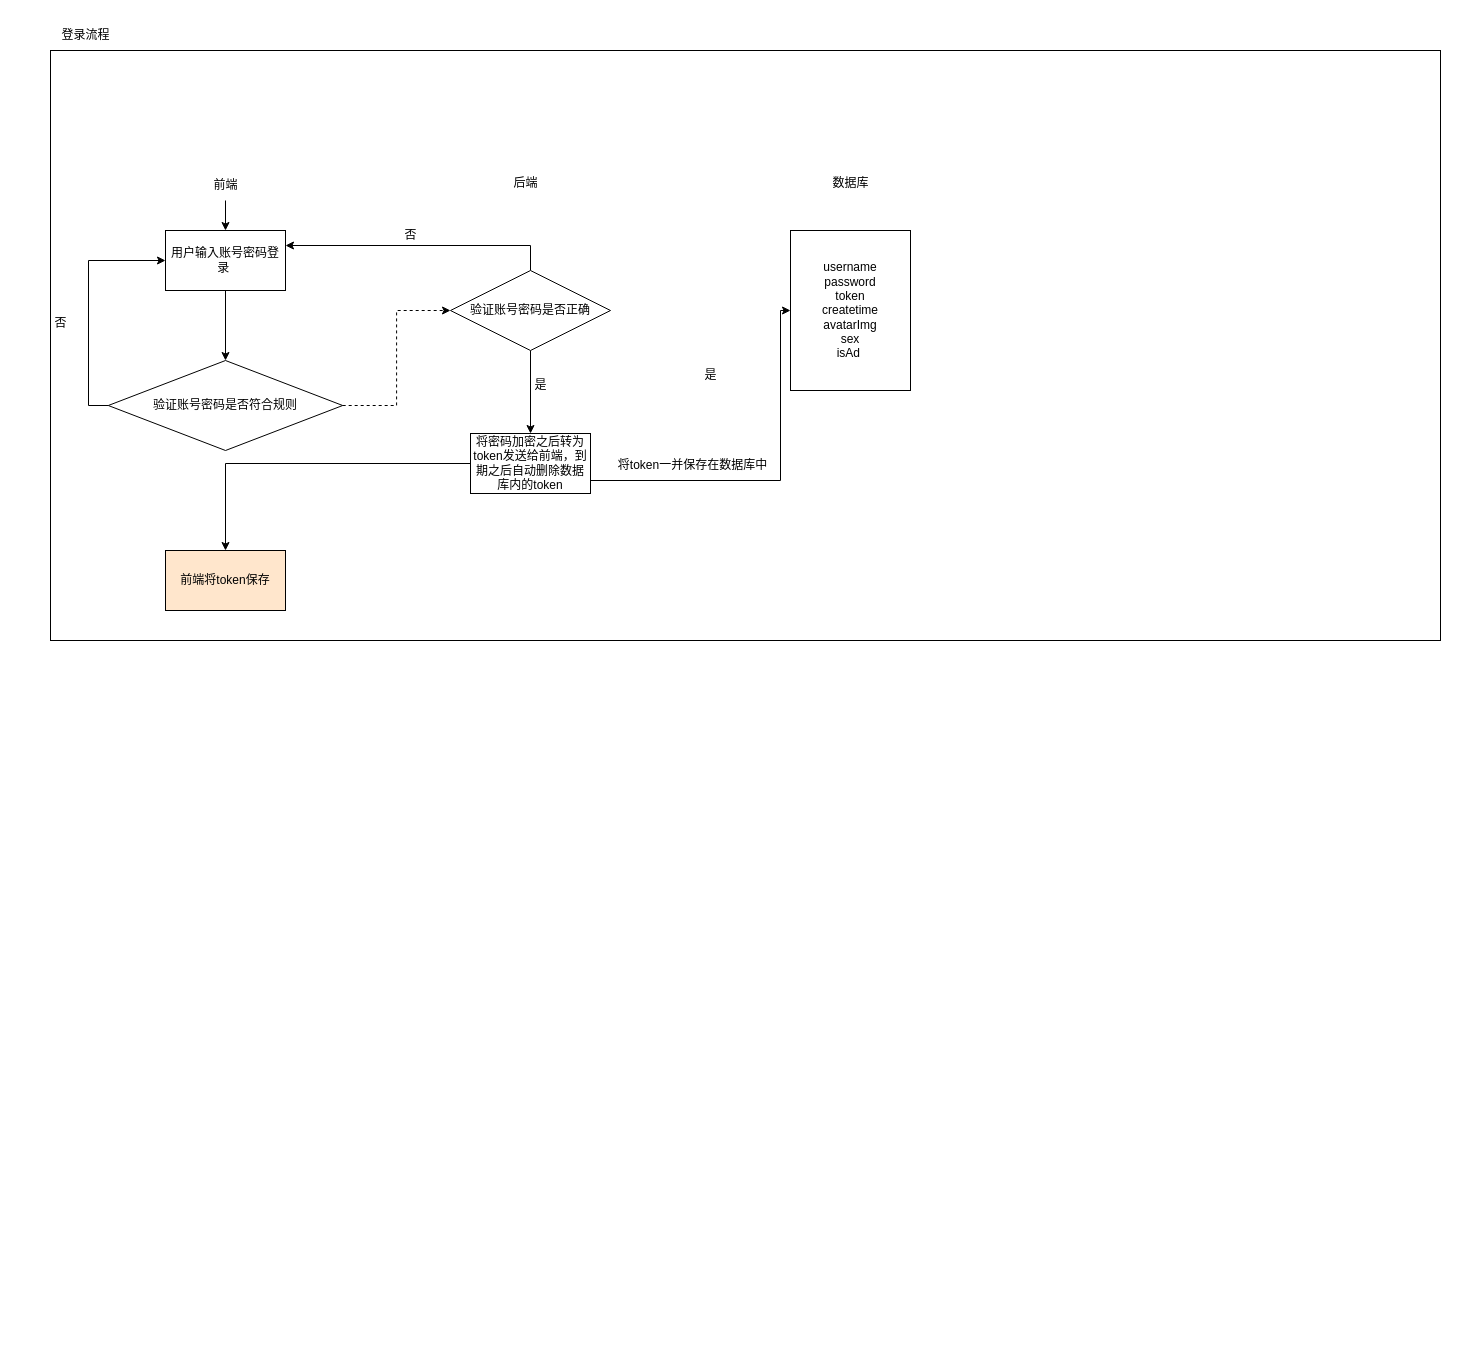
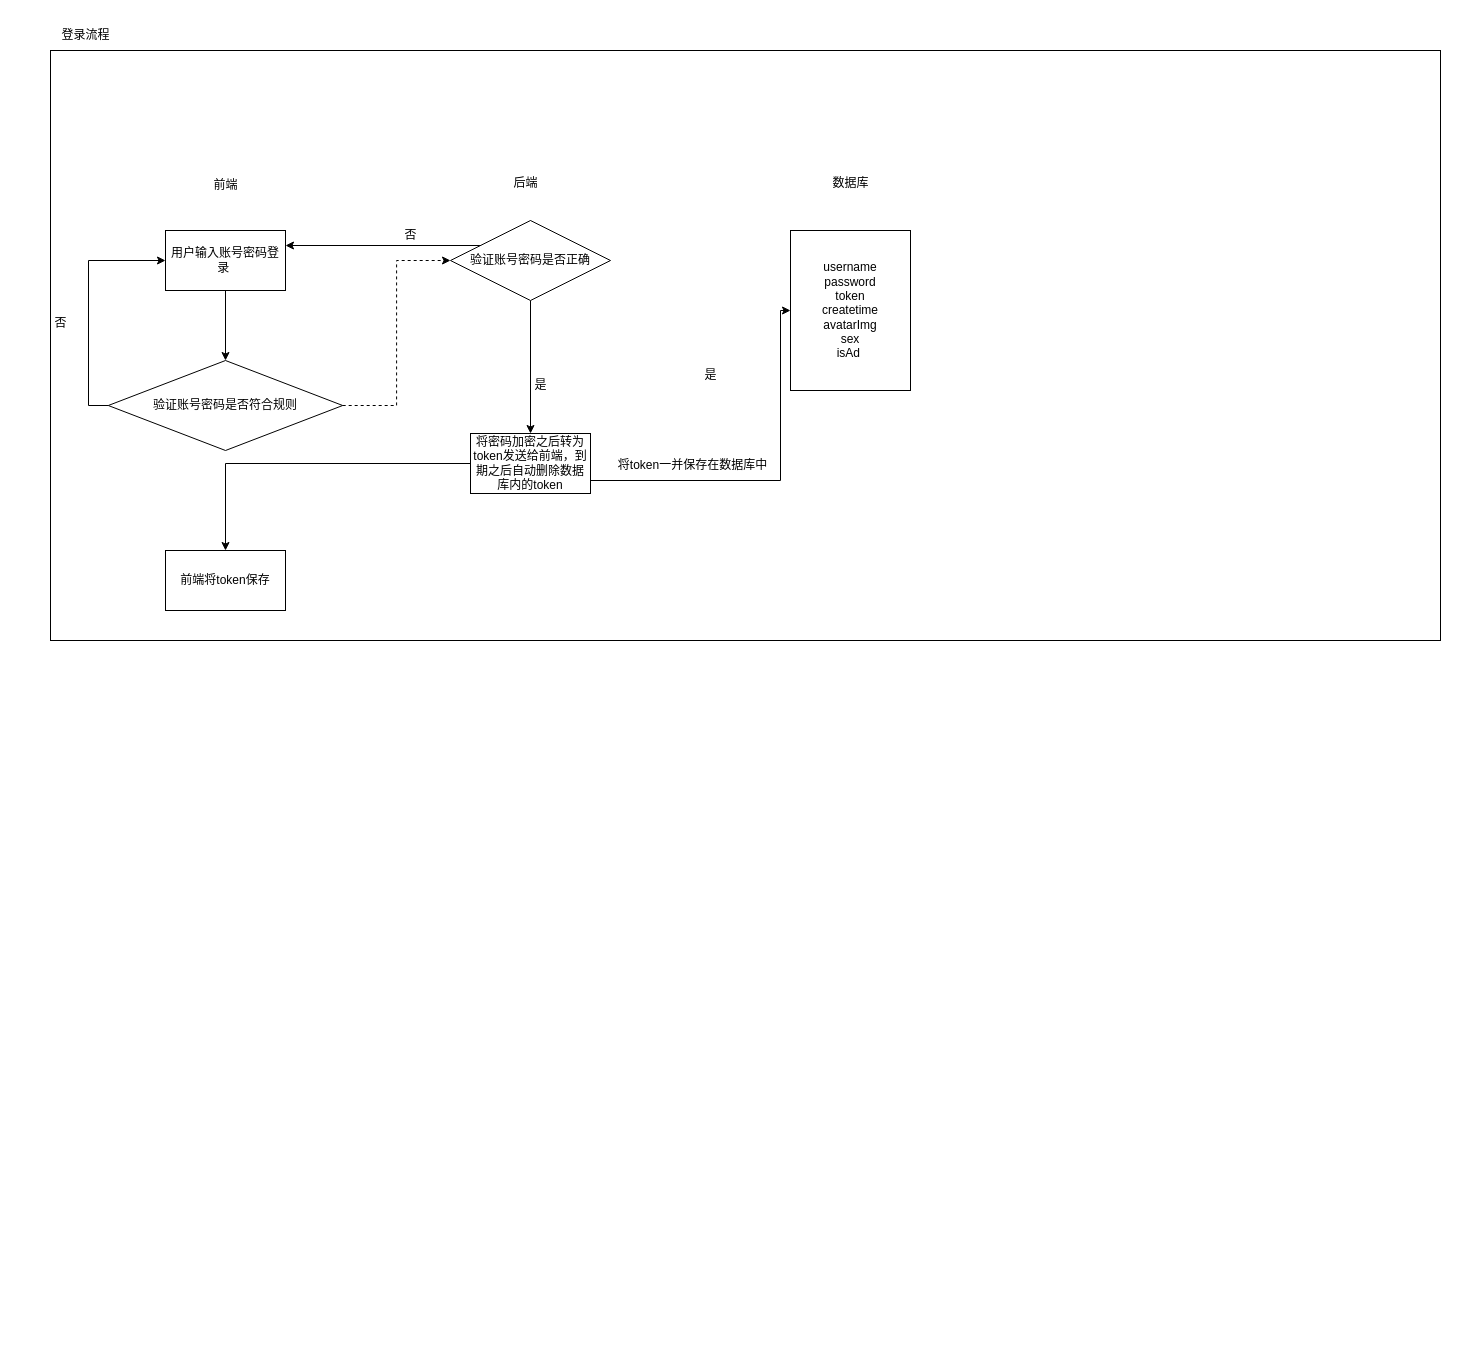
edge "前端" -> "用户输入账号密码登录": removed
node "验证账号密码是否正确": moved (531, 311) -> (531, 261)
node "前端将token保存": fillcolor #ffe6cc -> #ffffff
